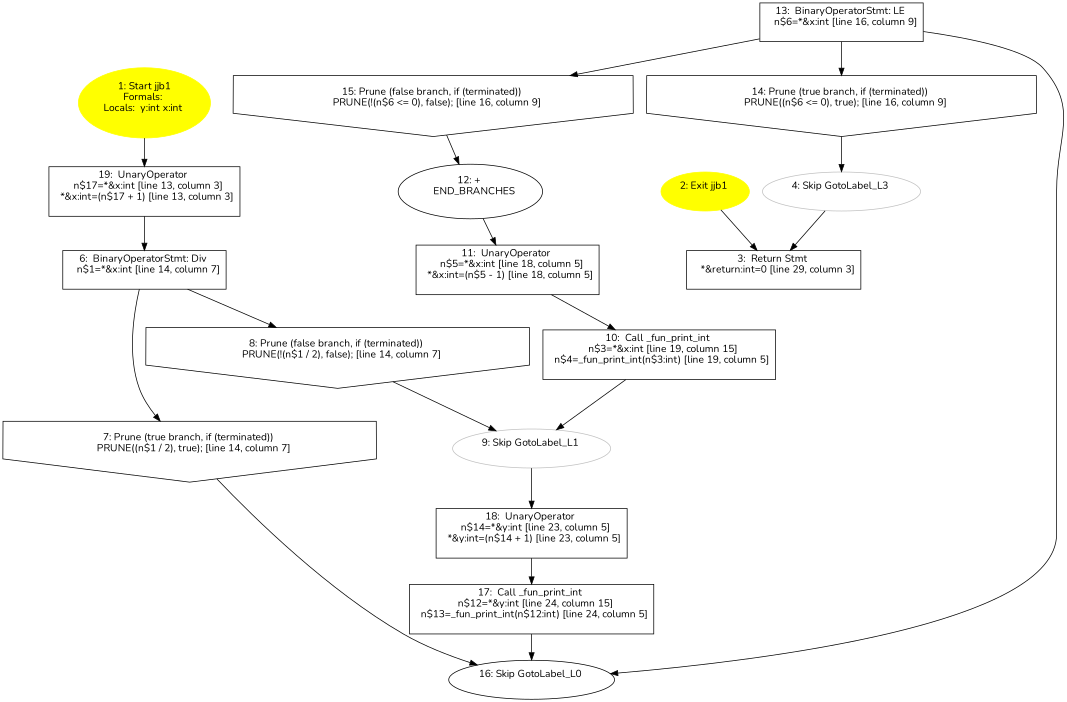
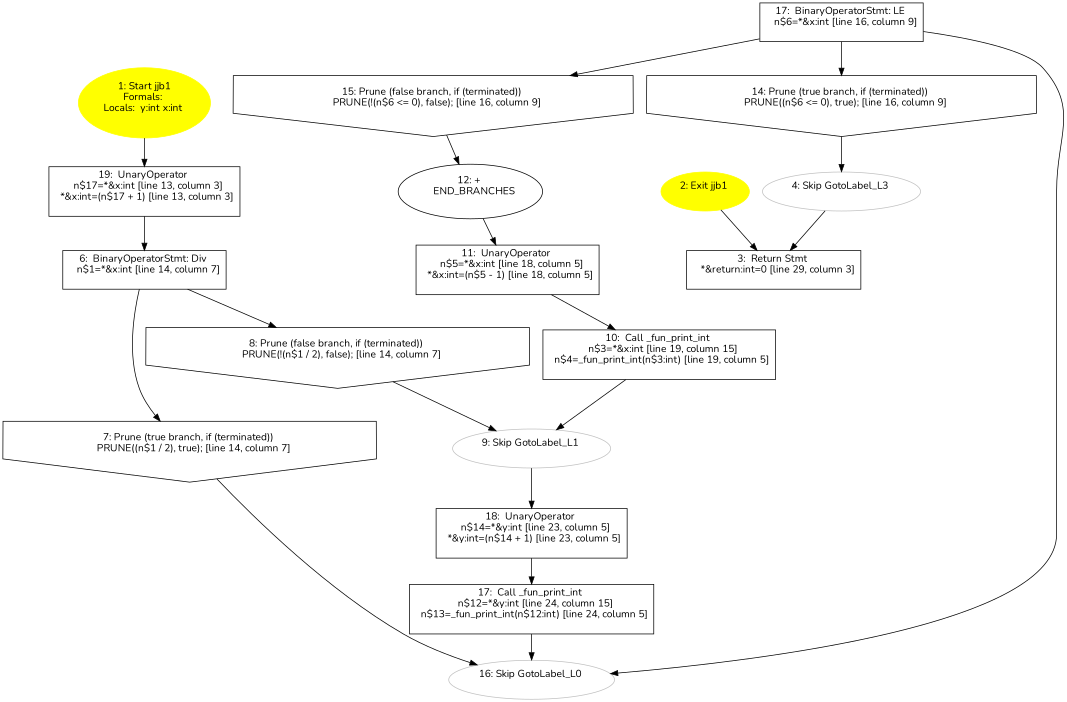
node "13:  BinaryOperatorStmt: LE n$6=*&x:int [line 16, column 9]": label "13:  BinaryOperatorStmt: LE n$6=*&x:int [line 16, column 9]" -> "17:  BinaryOperatorStmt: LE n$6=*&x:int [line 16, column 9]"
node "16: Skip GotoLabel_L0": color black -> gray
